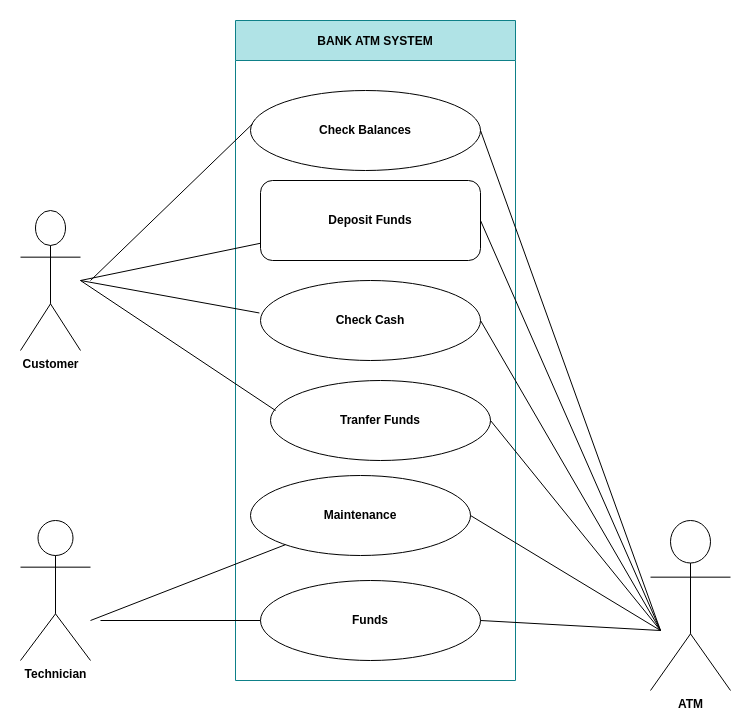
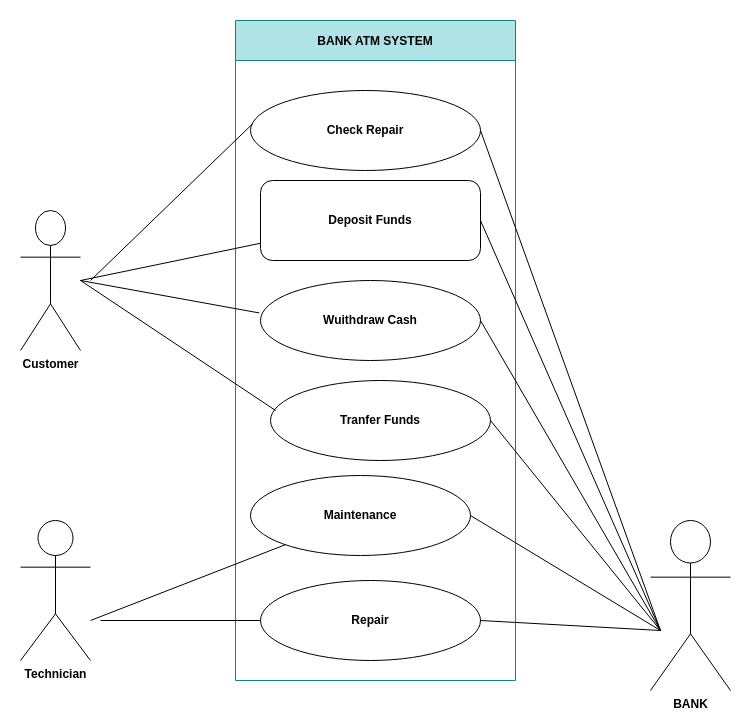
node "Check Balances": label "Check Balances" -> "Check Repair"
node "Check Cash": label "Check Cash" -> "Wuithdraw Cash"
node "Funds": label "Funds" -> "Repair"
node "ATM": label "ATM" -> "BANK"
